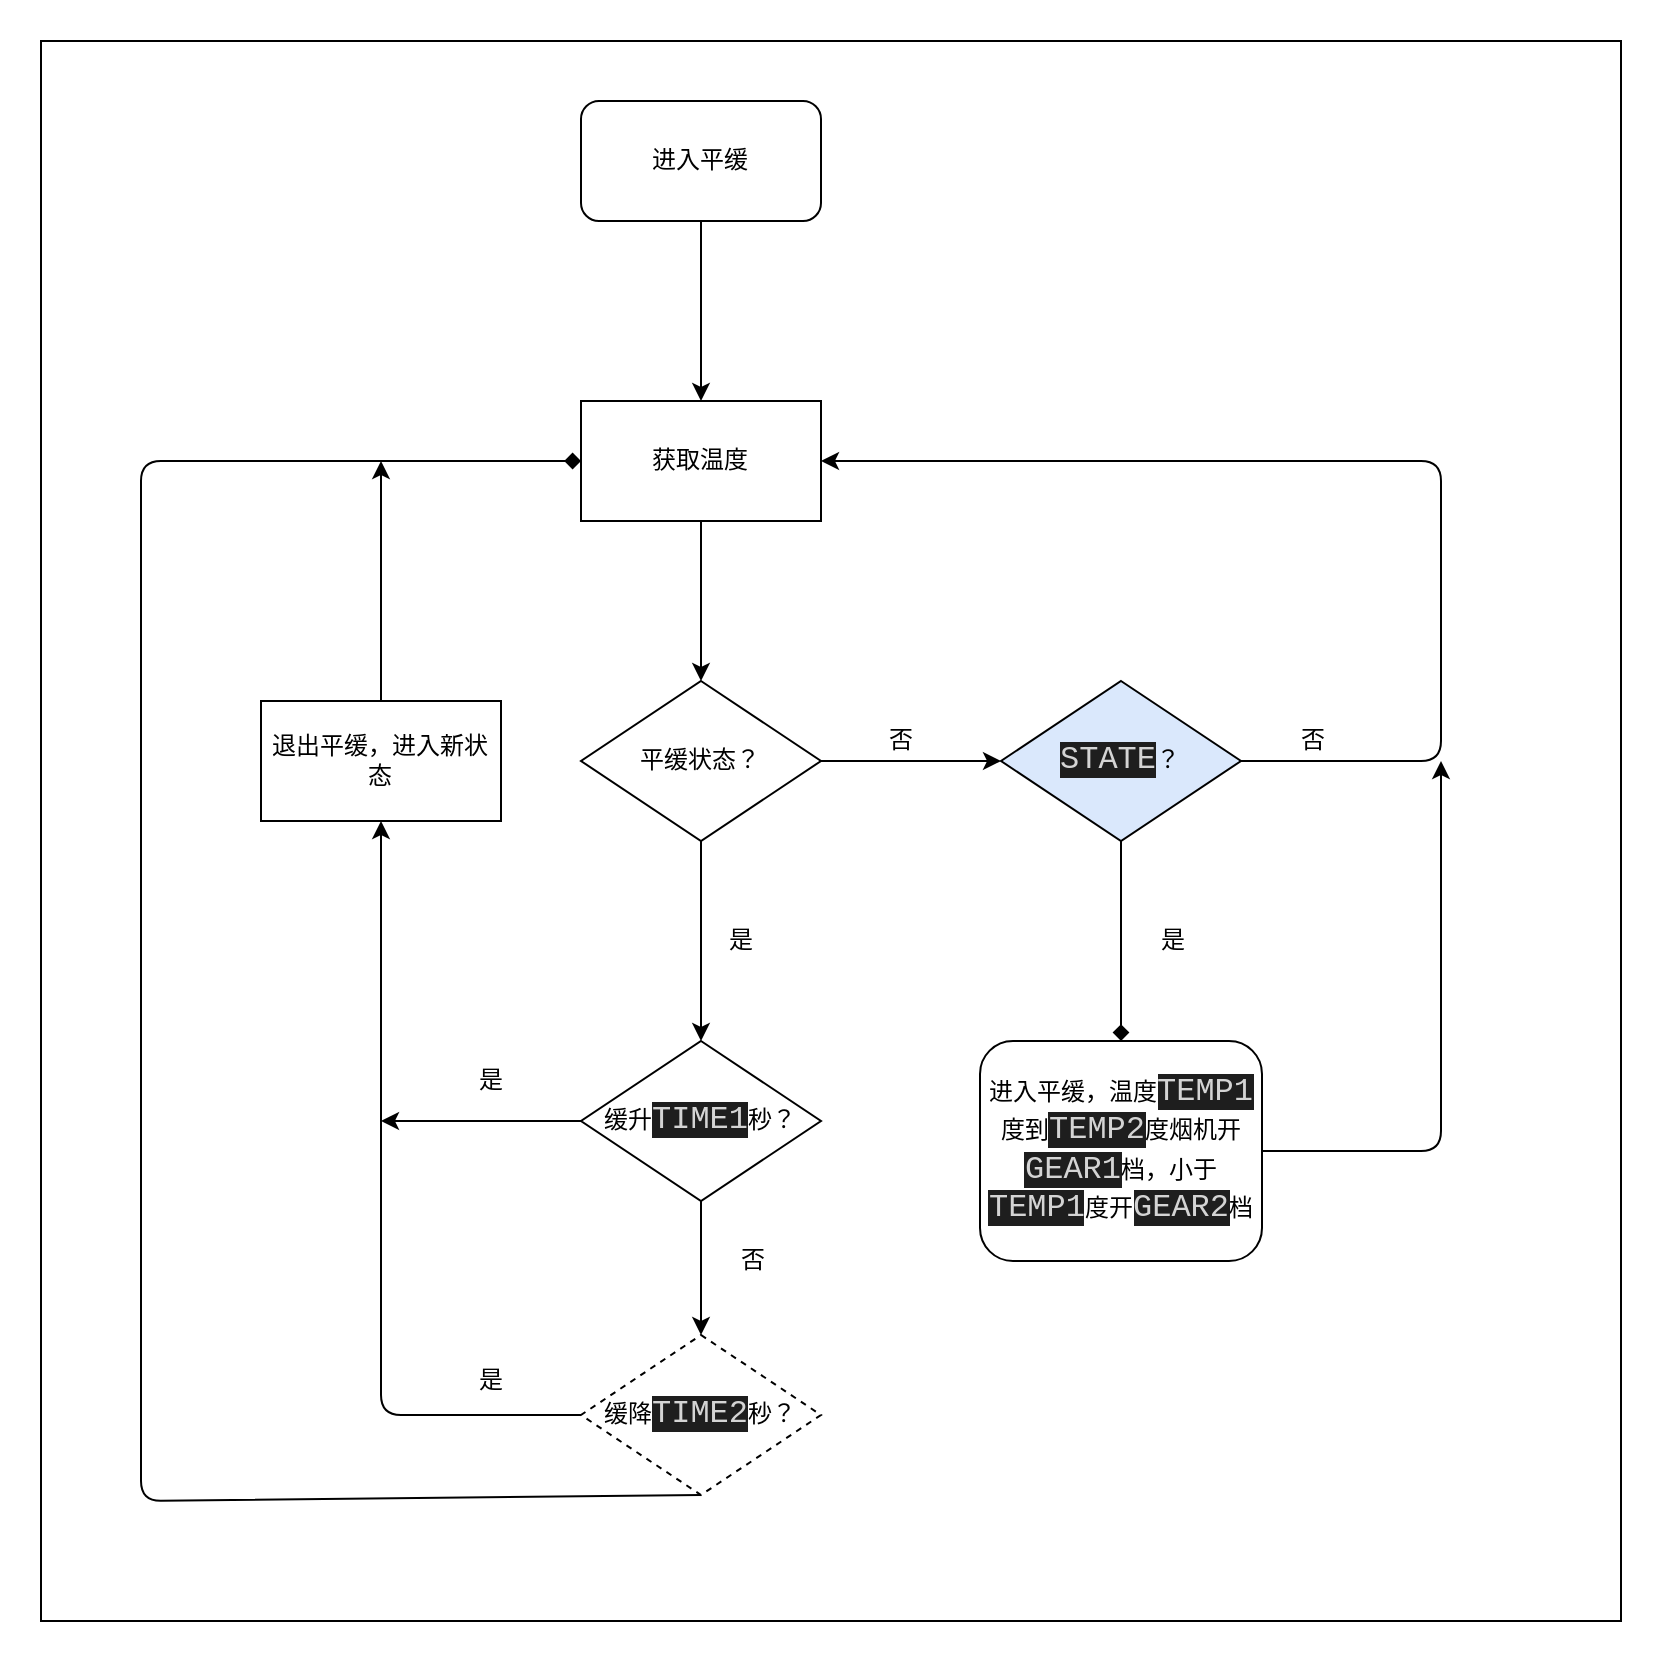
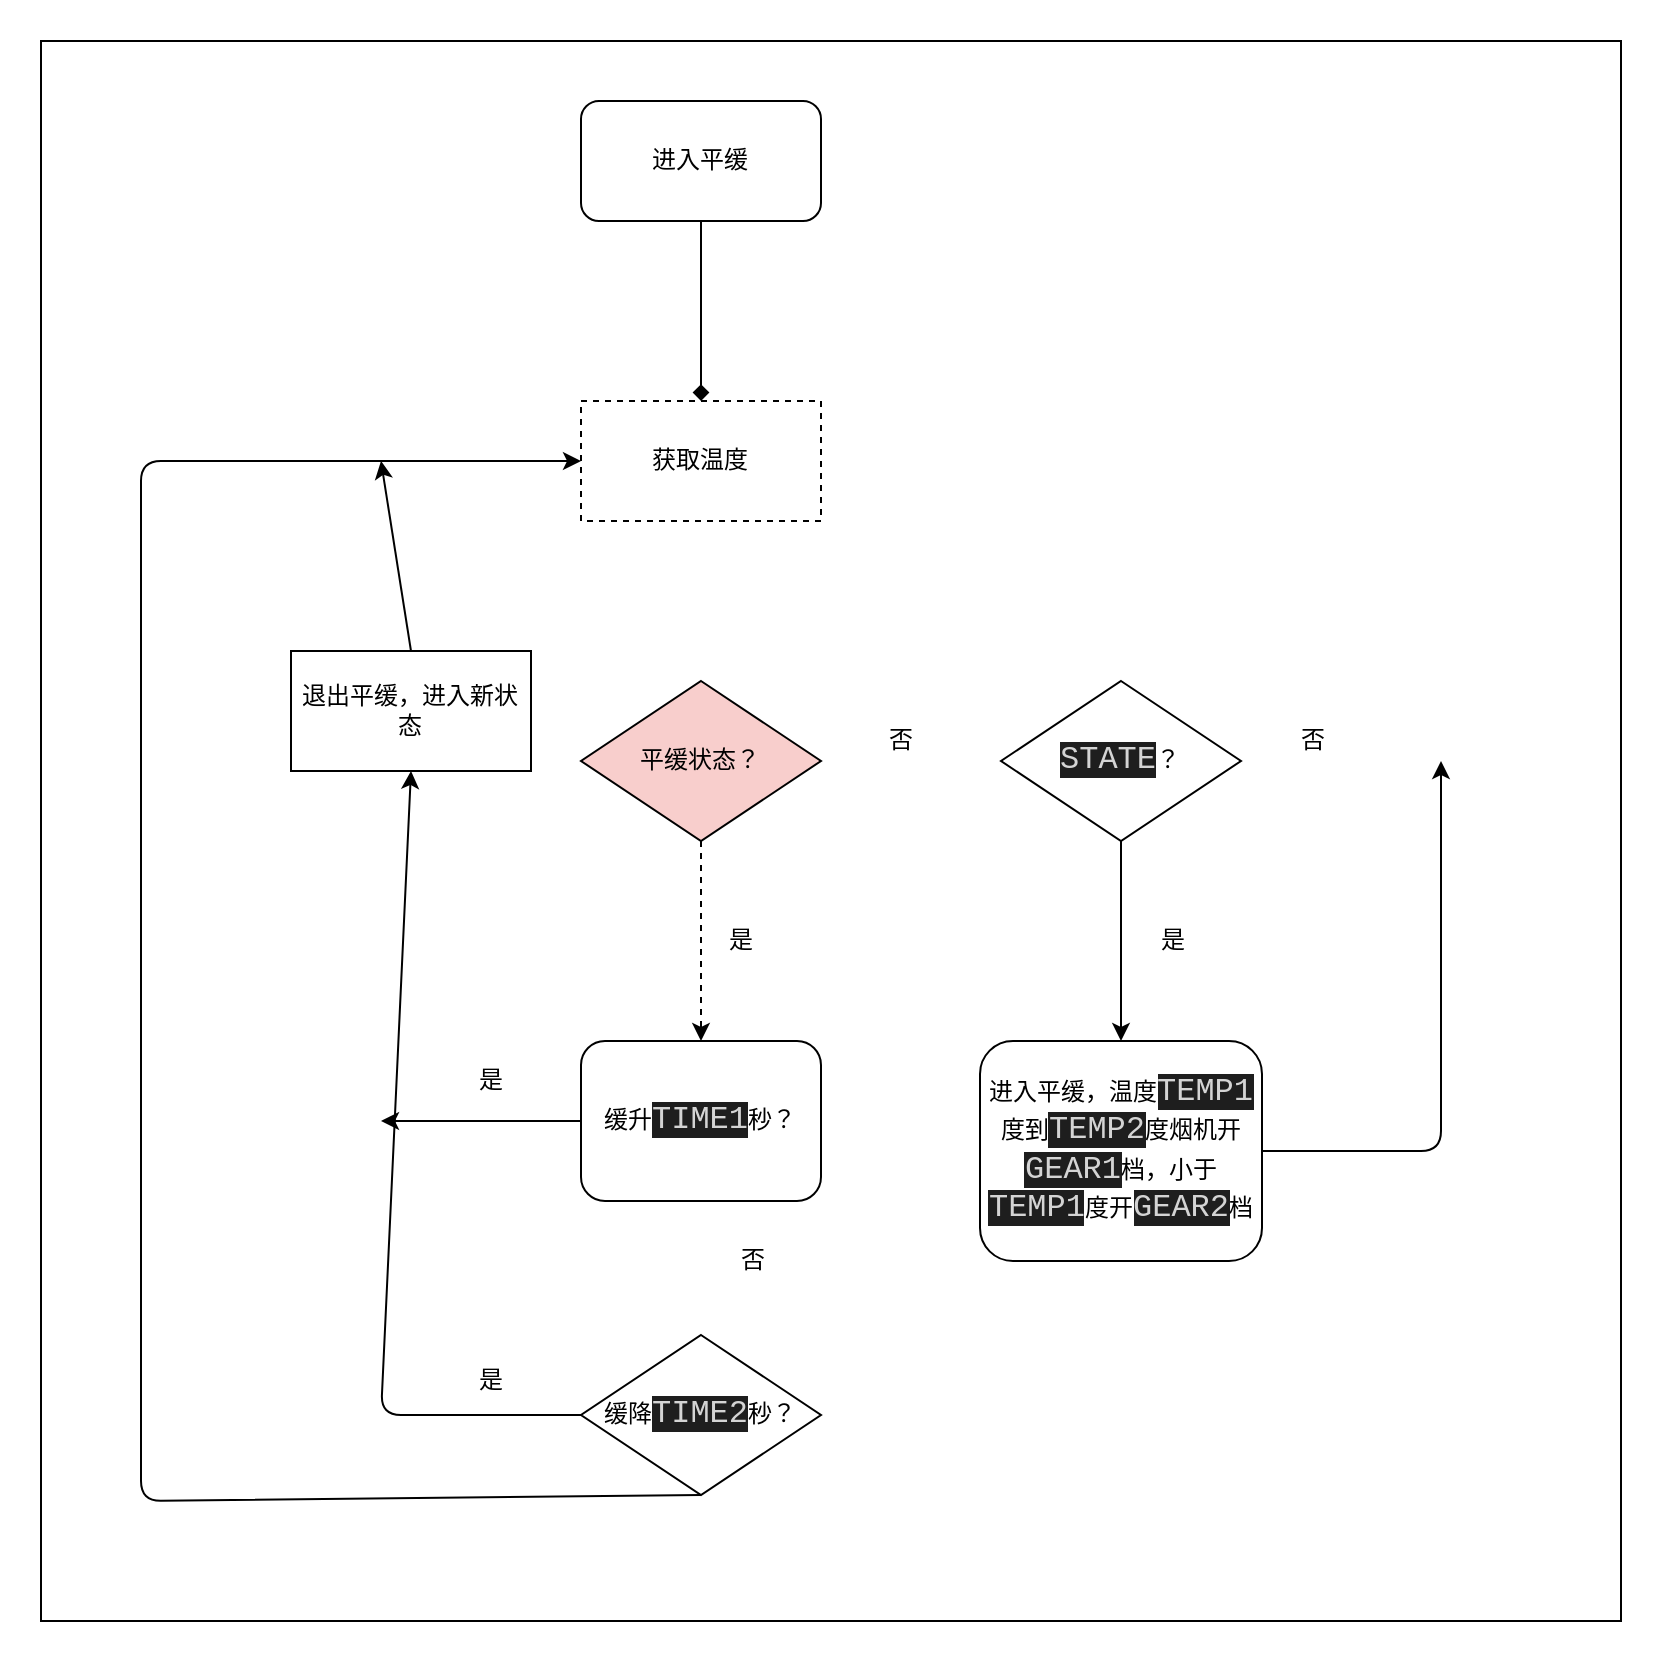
edge "进入平缓" -> "获取温度": arrowhead classic -> diamond
edge "缓降TIME2秒？" -> "获取温度": arrowhead diamond -> classic
node "获取温度": style solid -> dashed
edge "STATE？" -> "获取温度": removed
edge "获取温度" -> "平缓状态？": removed
node "退出平缓，进入新状态": moved (381, 761) -> (411, 711)
node "平缓状态？": fillcolor #ffffff -> #f8cecc
edge "平缓状态？" -> "STATE？": removed
node "STATE？": fillcolor #dae8fc -> #ffffff
edge "平缓状态？" -> "缓升TIME1秒？": style solid -> dashed
edge "STATE？" -> "进入平缓，温度TEMP1度到TEMP2度烟机开GEAR1档，小于TEMP1度开GEAR2档": arrowhead diamond -> classic
node "缓升TIME1秒？": shape diamond -> rounded rectangle
edge "缓升TIME1秒？" -> "缓降TIME2秒？": removed
node "缓降TIME2秒？": style dashed -> solid
